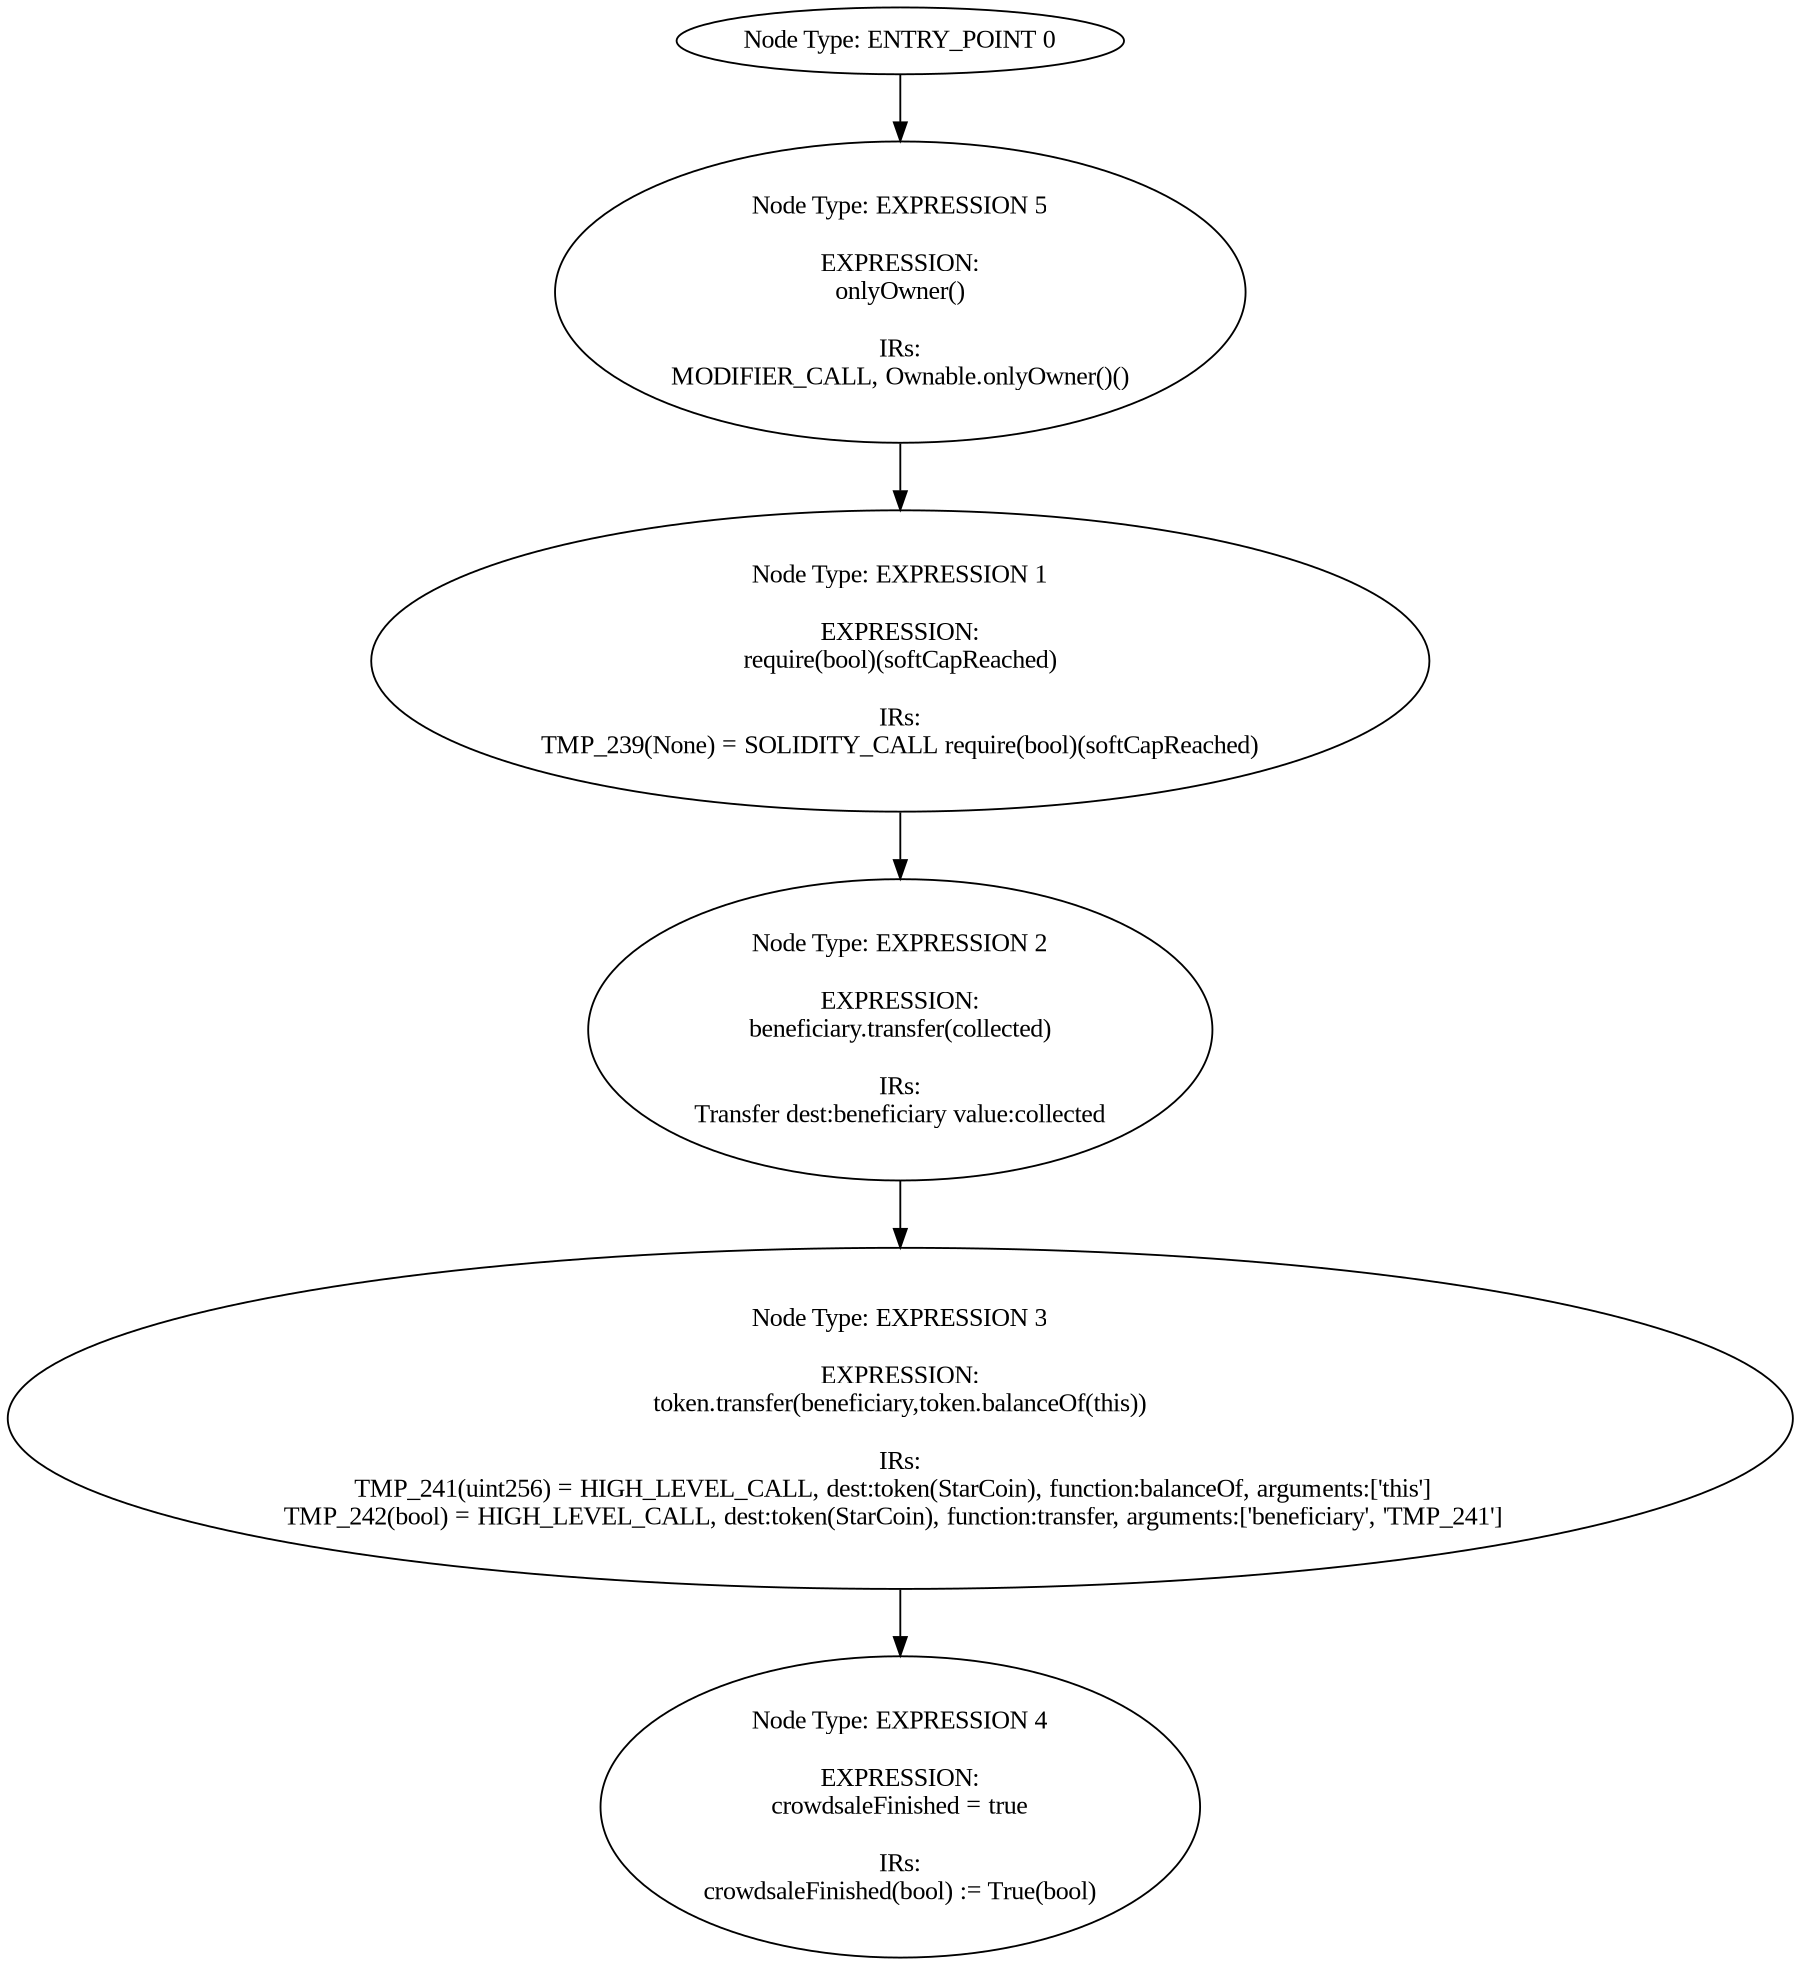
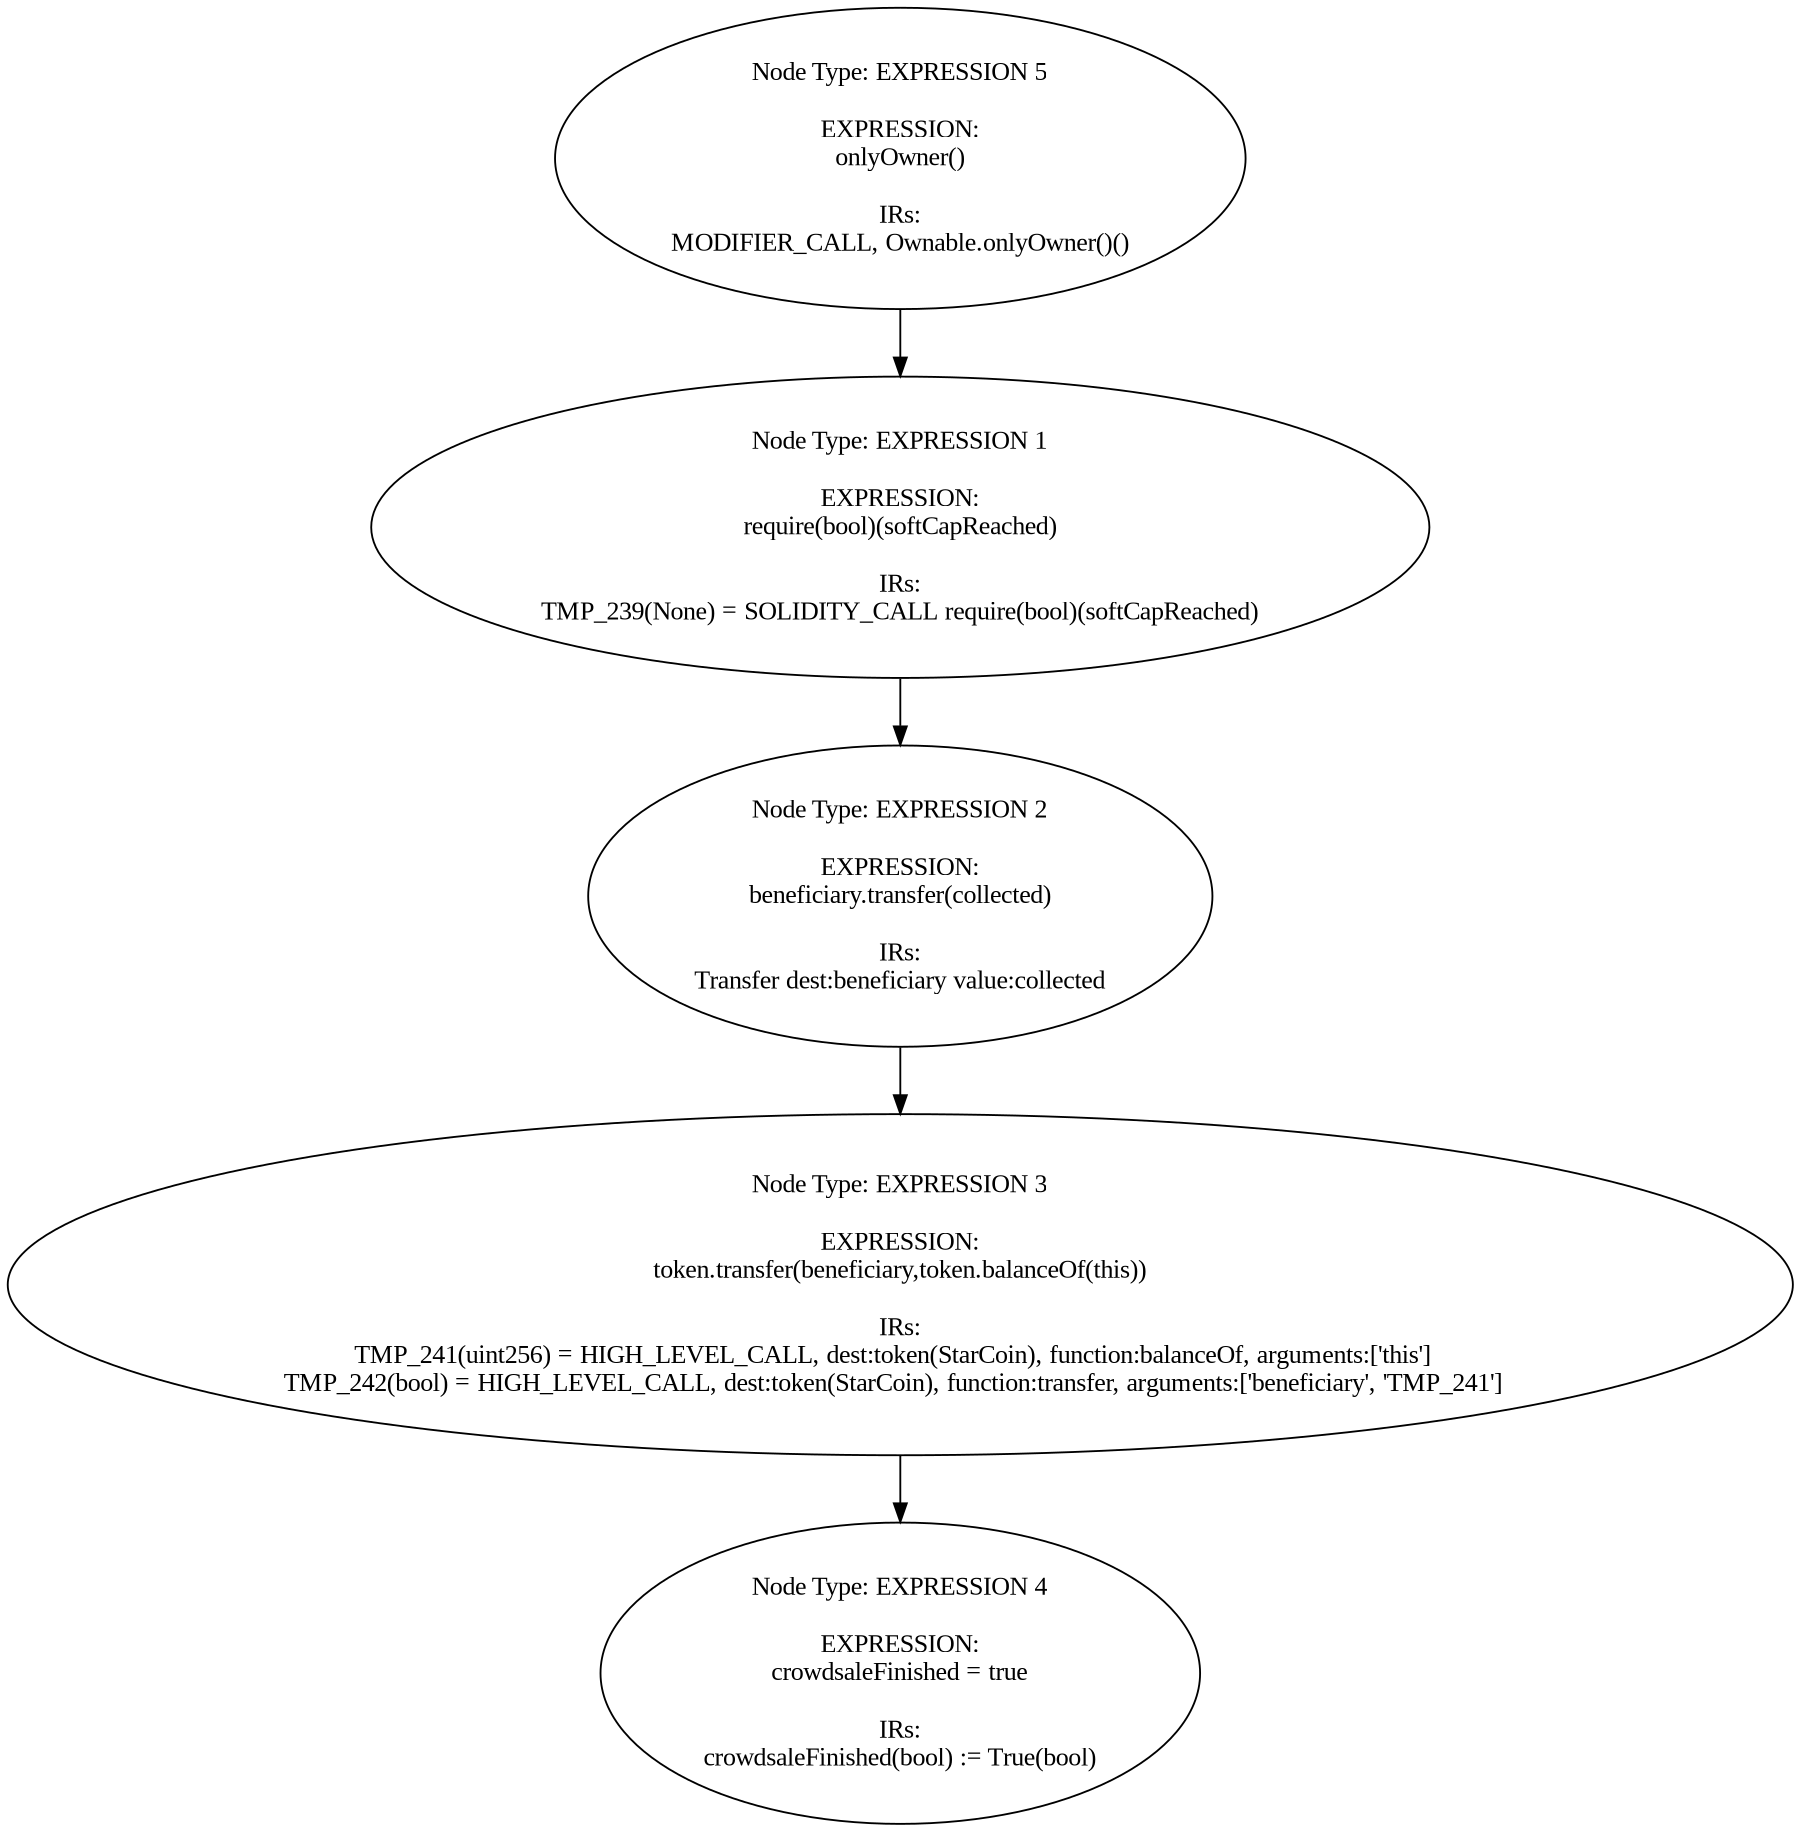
node "Node Type: ENTRY_POINT 0": removed
